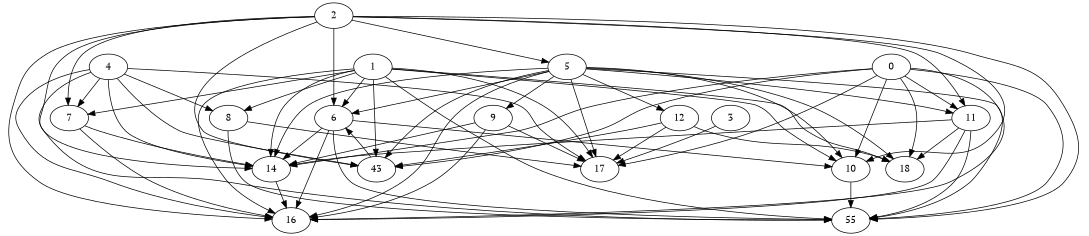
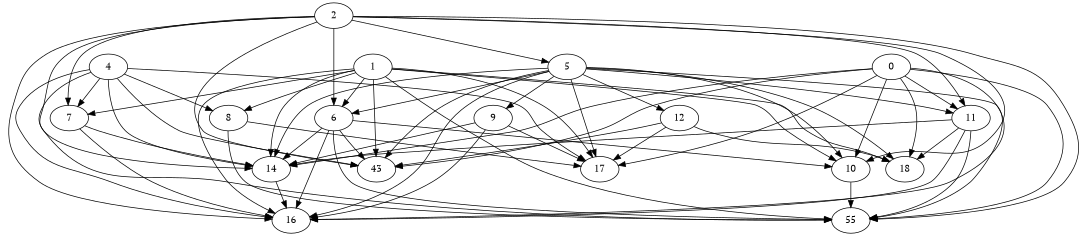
node "3": removed
edge "43" -> "6": reversed
